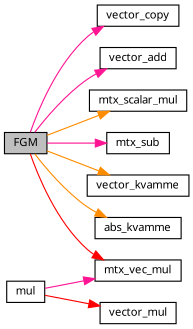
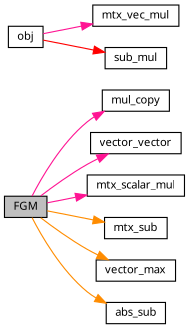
node "vector_copy": label "vector_copy" -> "mul_copy"
node "vector_add": label "vector_add" -> "vector_vector"
edge "FGM" -> "mtx_scalar_mul": color darkorange -> deeppink
edge "FGM" -> "mtx_sub": color deeppink -> darkorange
node "vector_kvamme": label "vector_kvamme" -> "vector_max"
edge "FGM" -> "mtx_vec_mul": removed
node "abs_kvamme": label "abs_kvamme" -> "abs_sub"
node "mul": label "mul" -> "obj"
node "vector_mul": label "vector_mul" -> "sub_mul"
